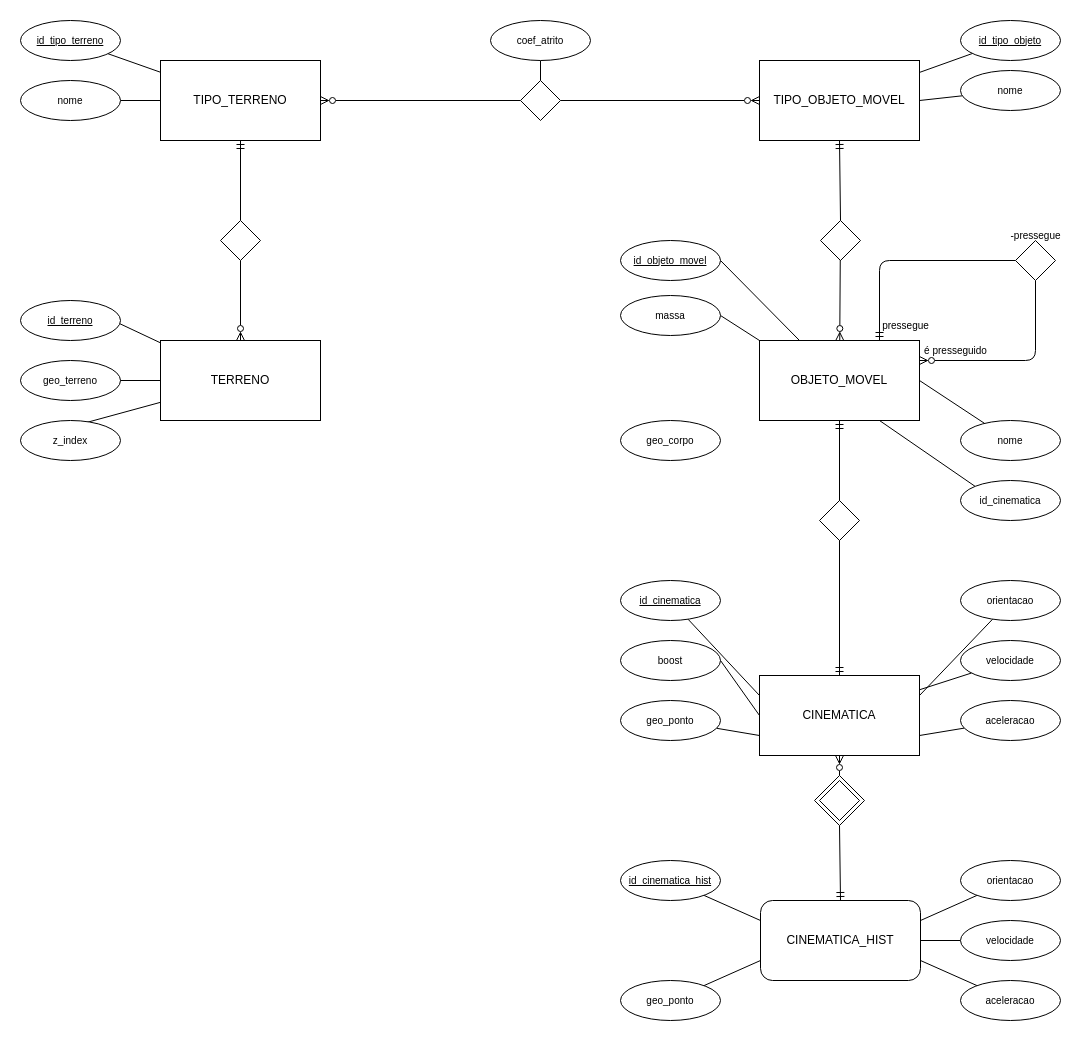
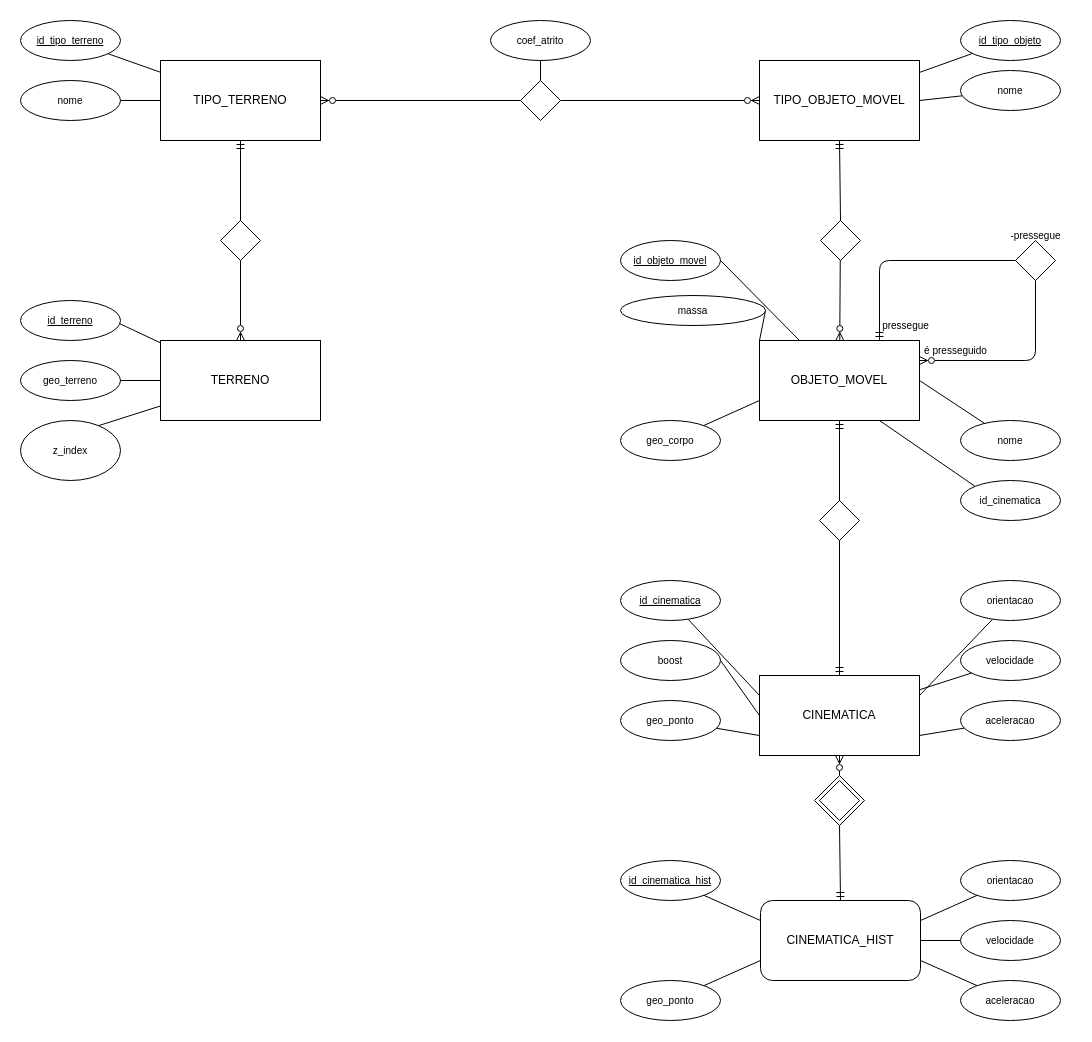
node "massa": size 100x40 -> 145x30
edge "OBJETO_MOVEL" -- "geo_corpo": added
node "z_index": size 100x40 -> 100x60
